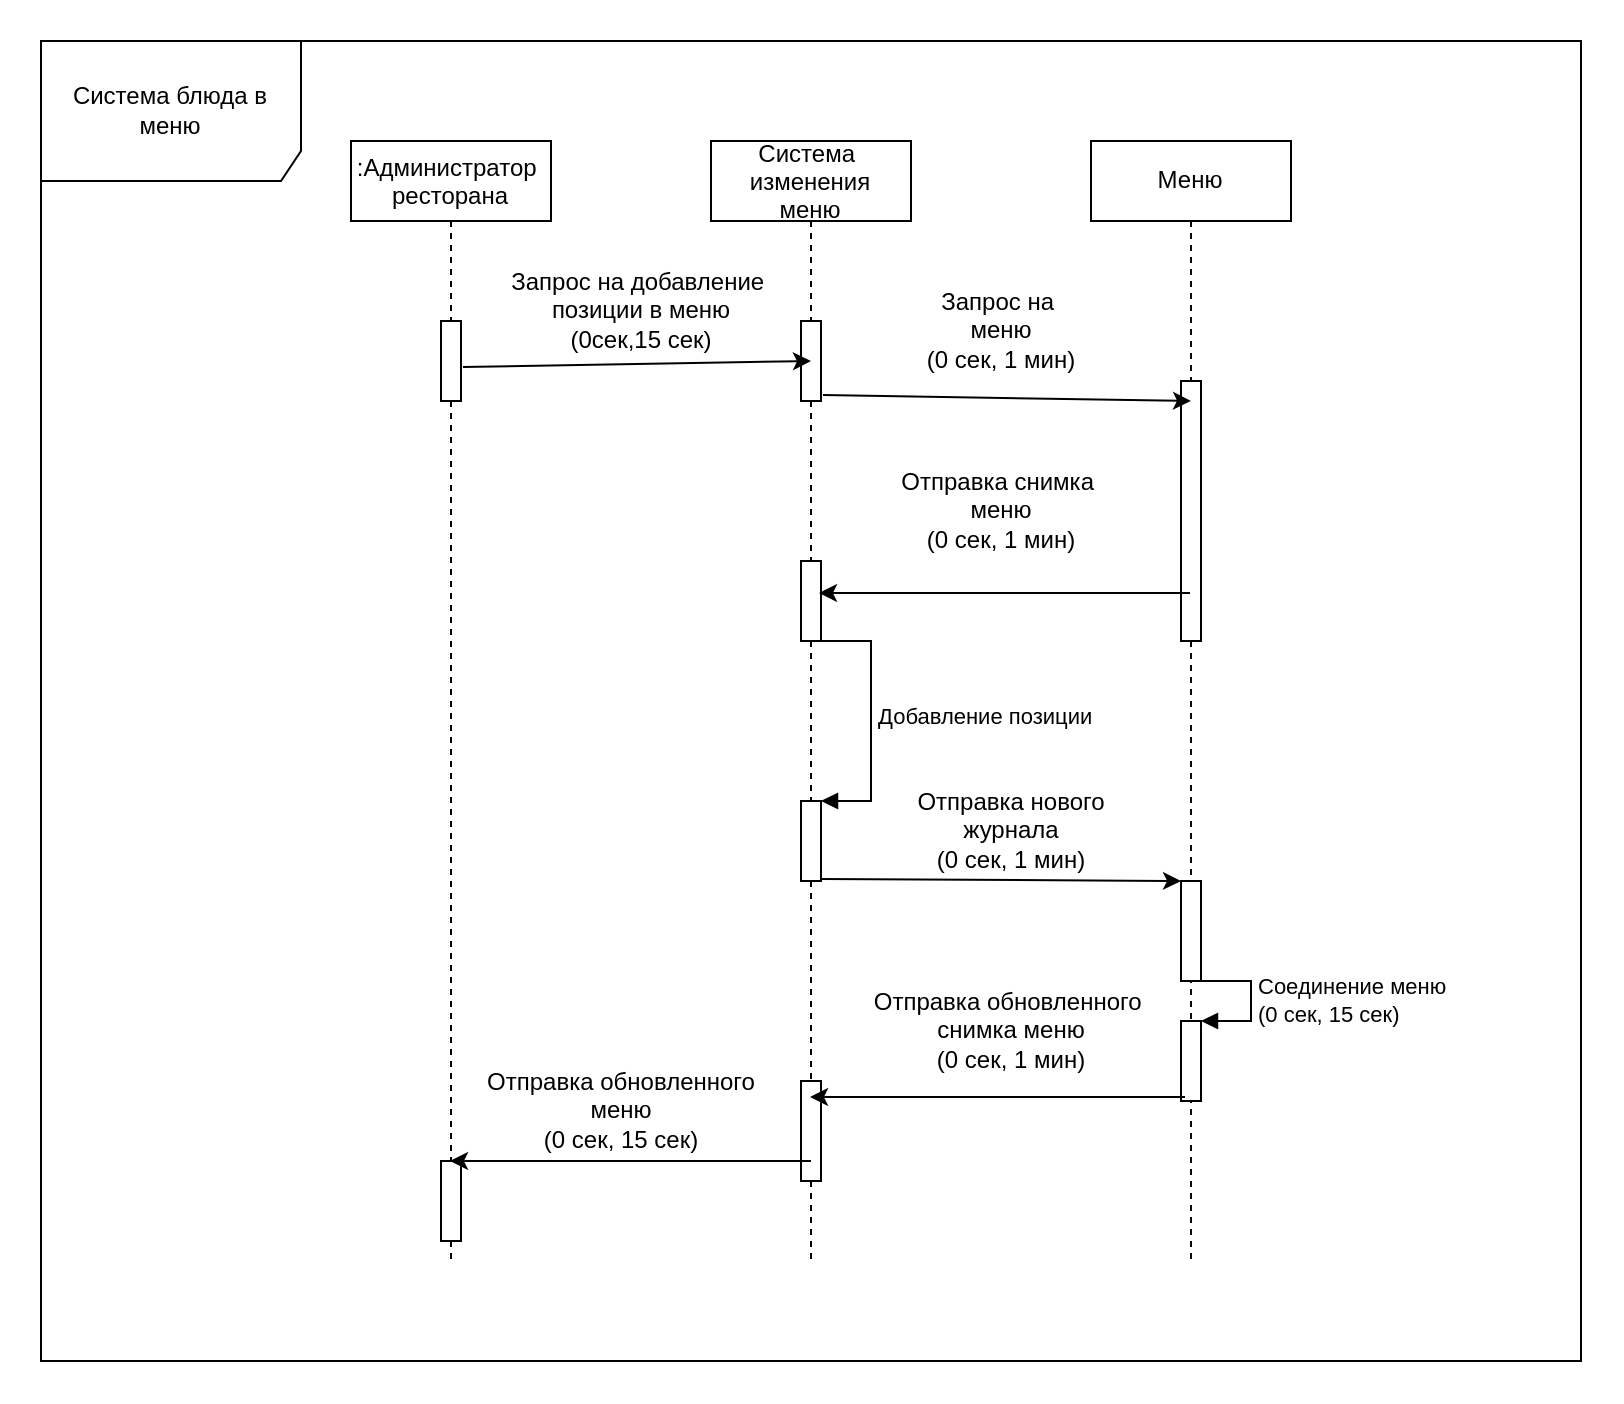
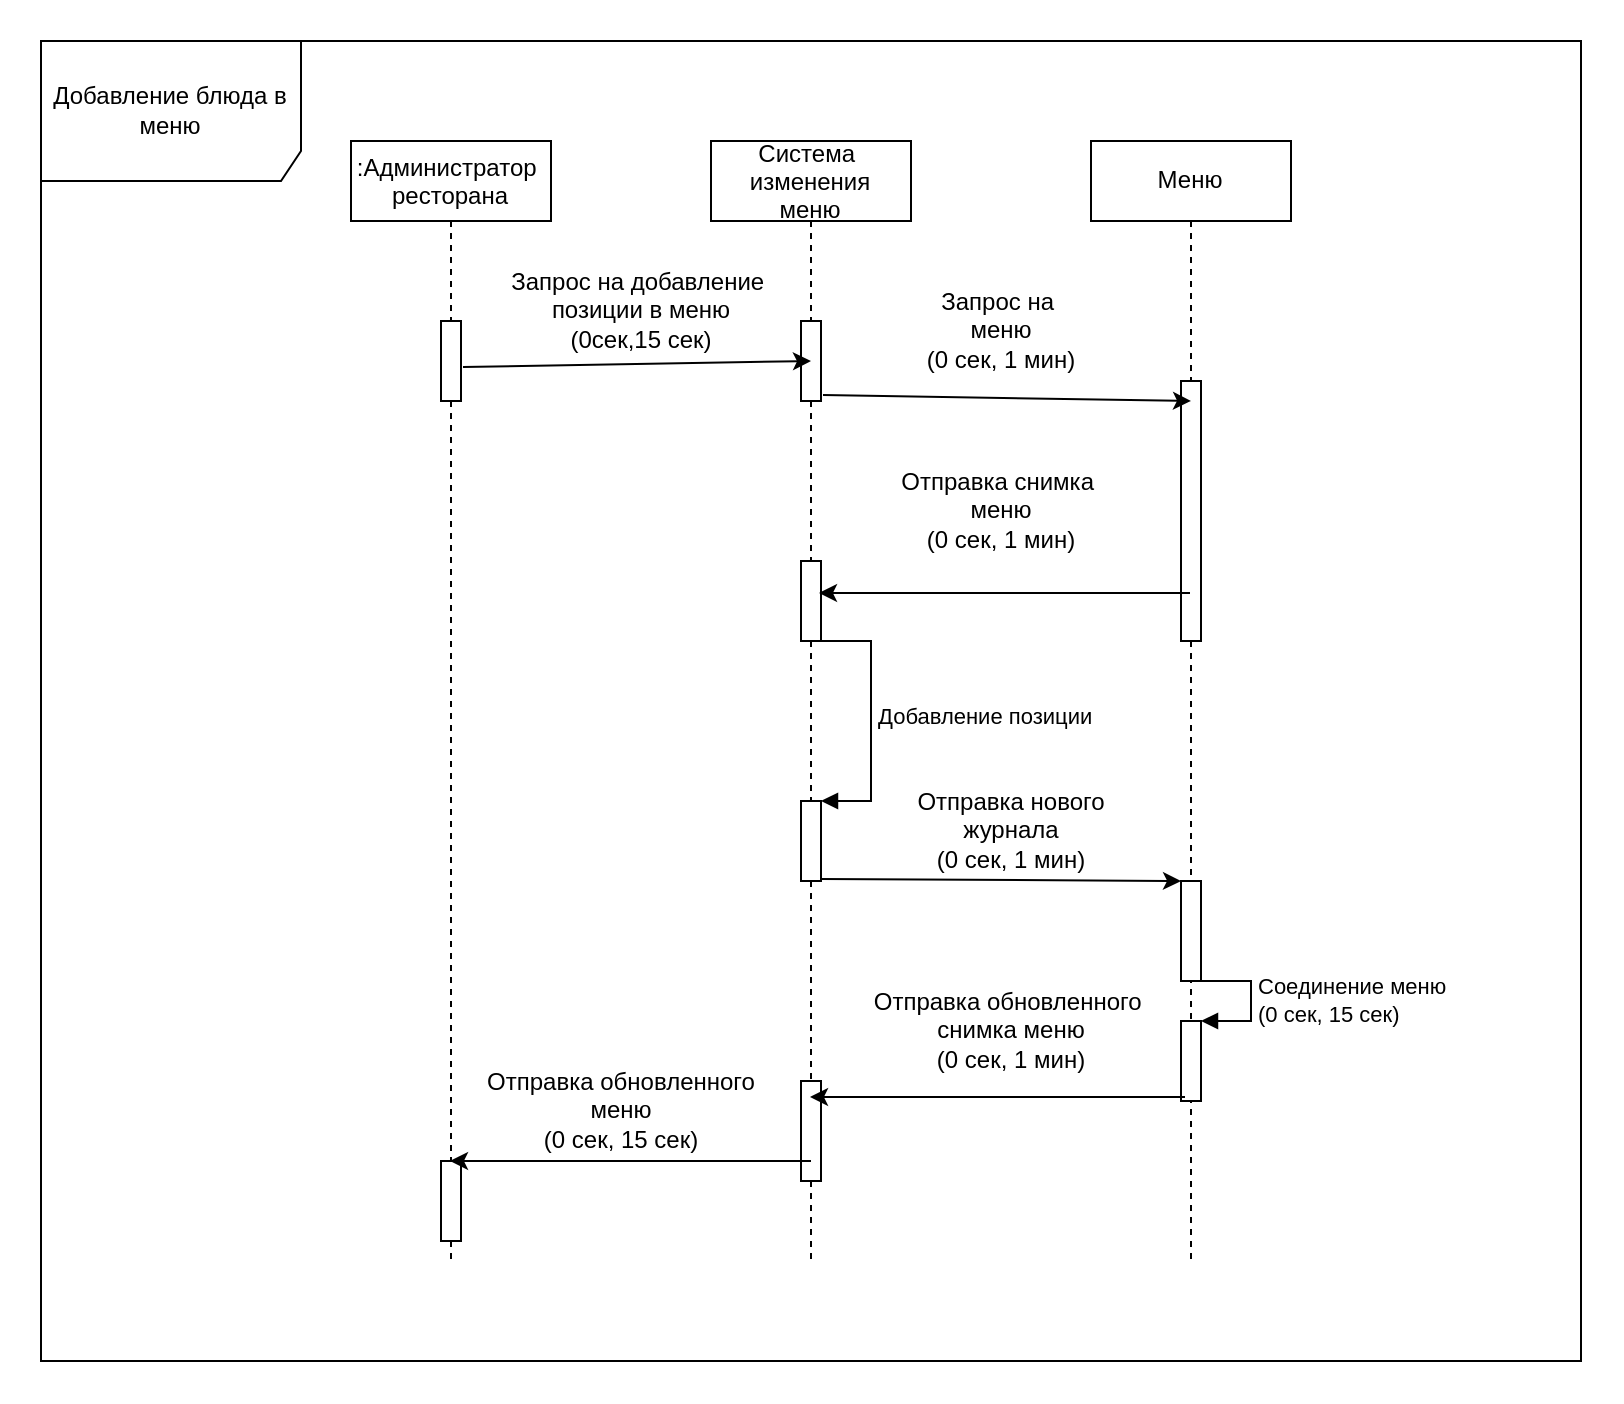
node "Система блюда в меню": label "Система блюда в меню" -> "Добавление блюда в меню"
